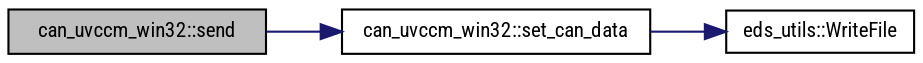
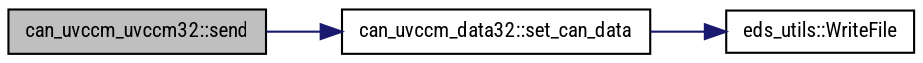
node "can_uvccm_win32::send": label "can_uvccm_win32::send" -> "can_uvccm_uvccm32::send"
node "can_uvccm_win32::set_can_data": label "can_uvccm_win32::set_can_data" -> "can_uvccm_data32::set_can_data"
